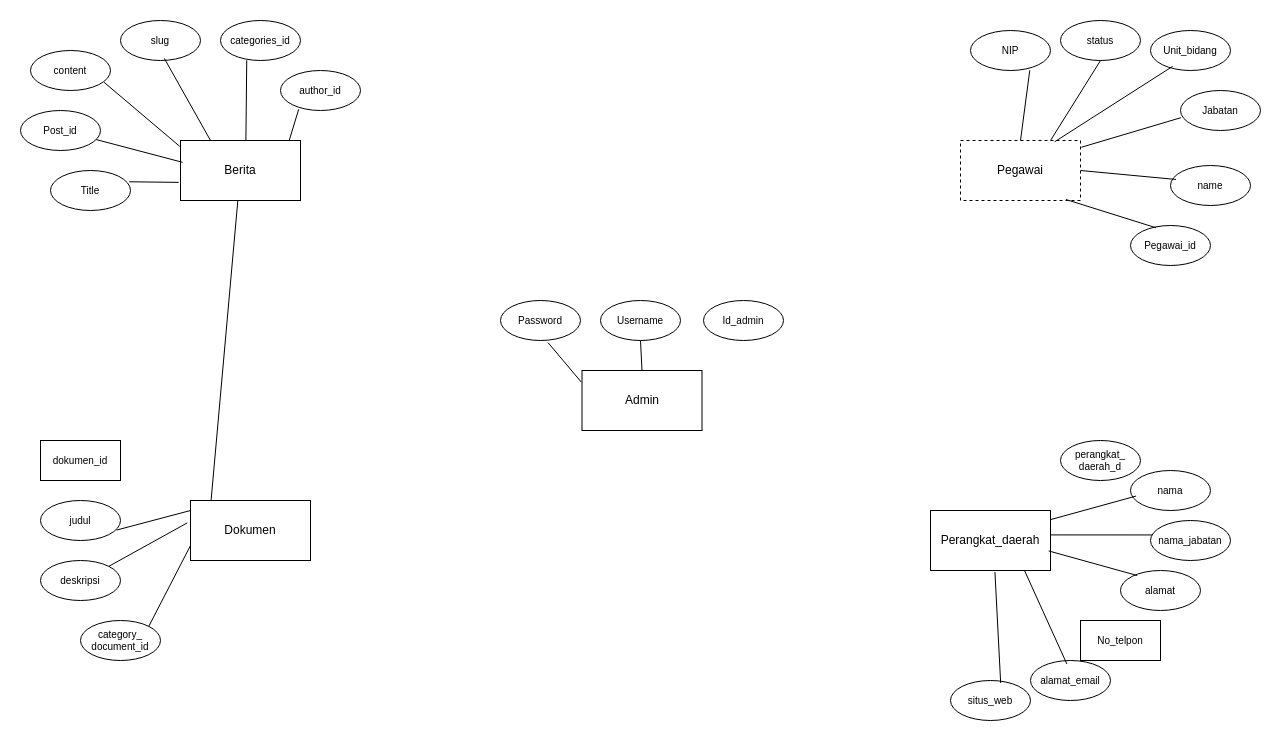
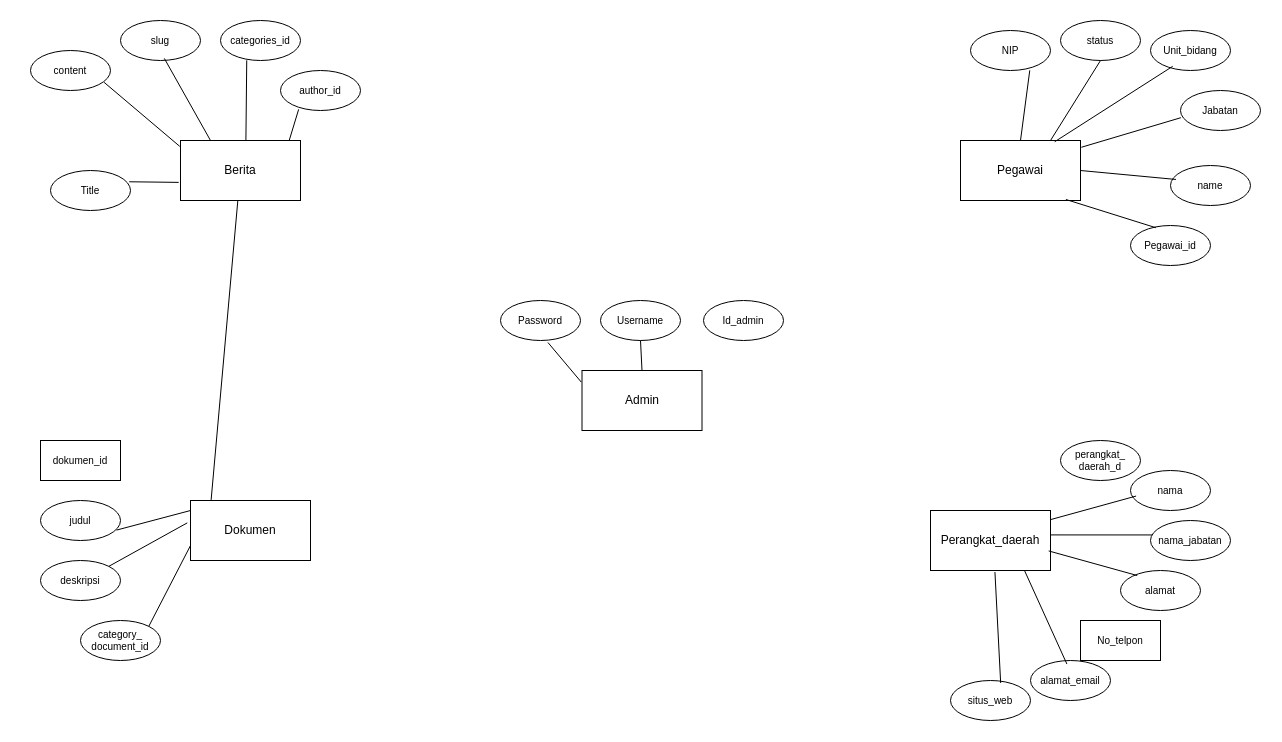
node "Post_id": removed
edge "Post_id" -- "Berita": removed
node "Pegawai": style dashed -> solid
